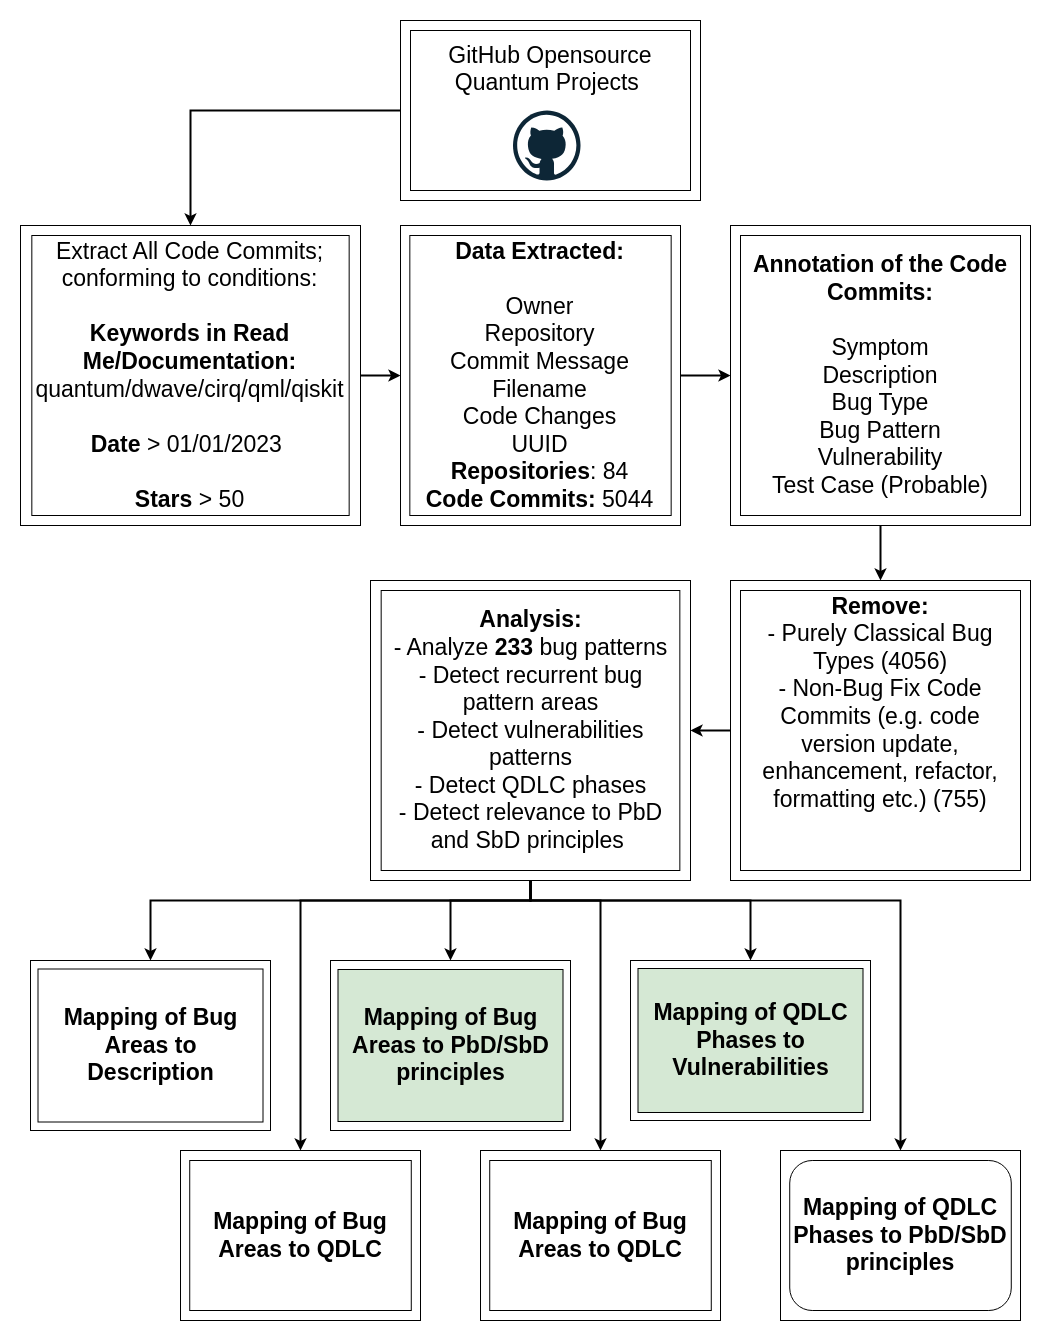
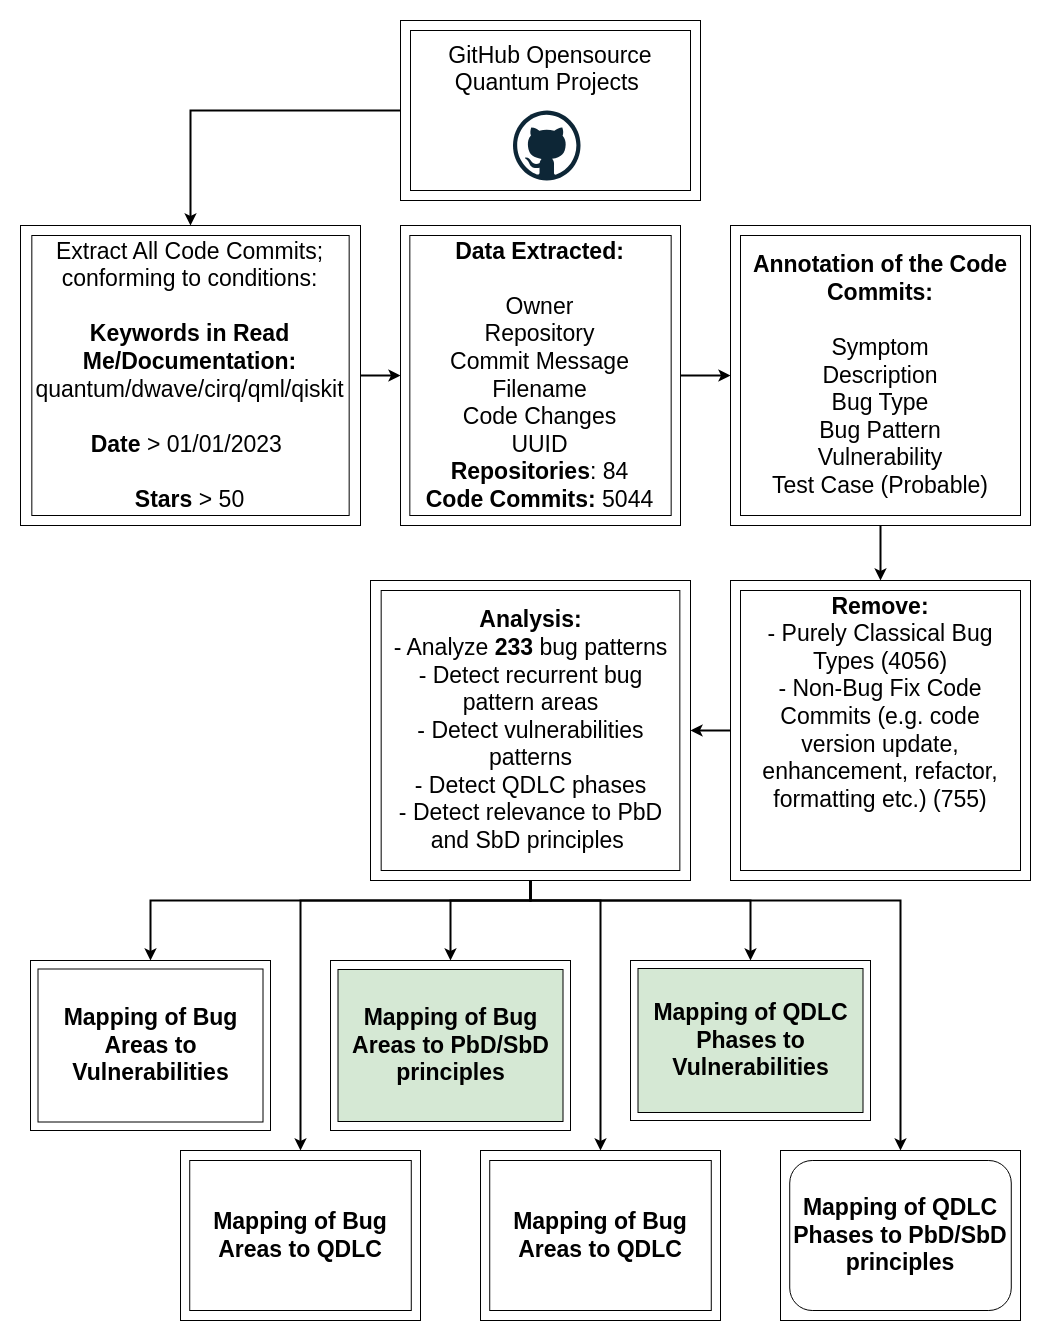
node "Mapping of Bug Areas to Description": label "Mapping of Bug Areas to Description" -> "Mapping of Bug Areas to Vulnerabilities"
